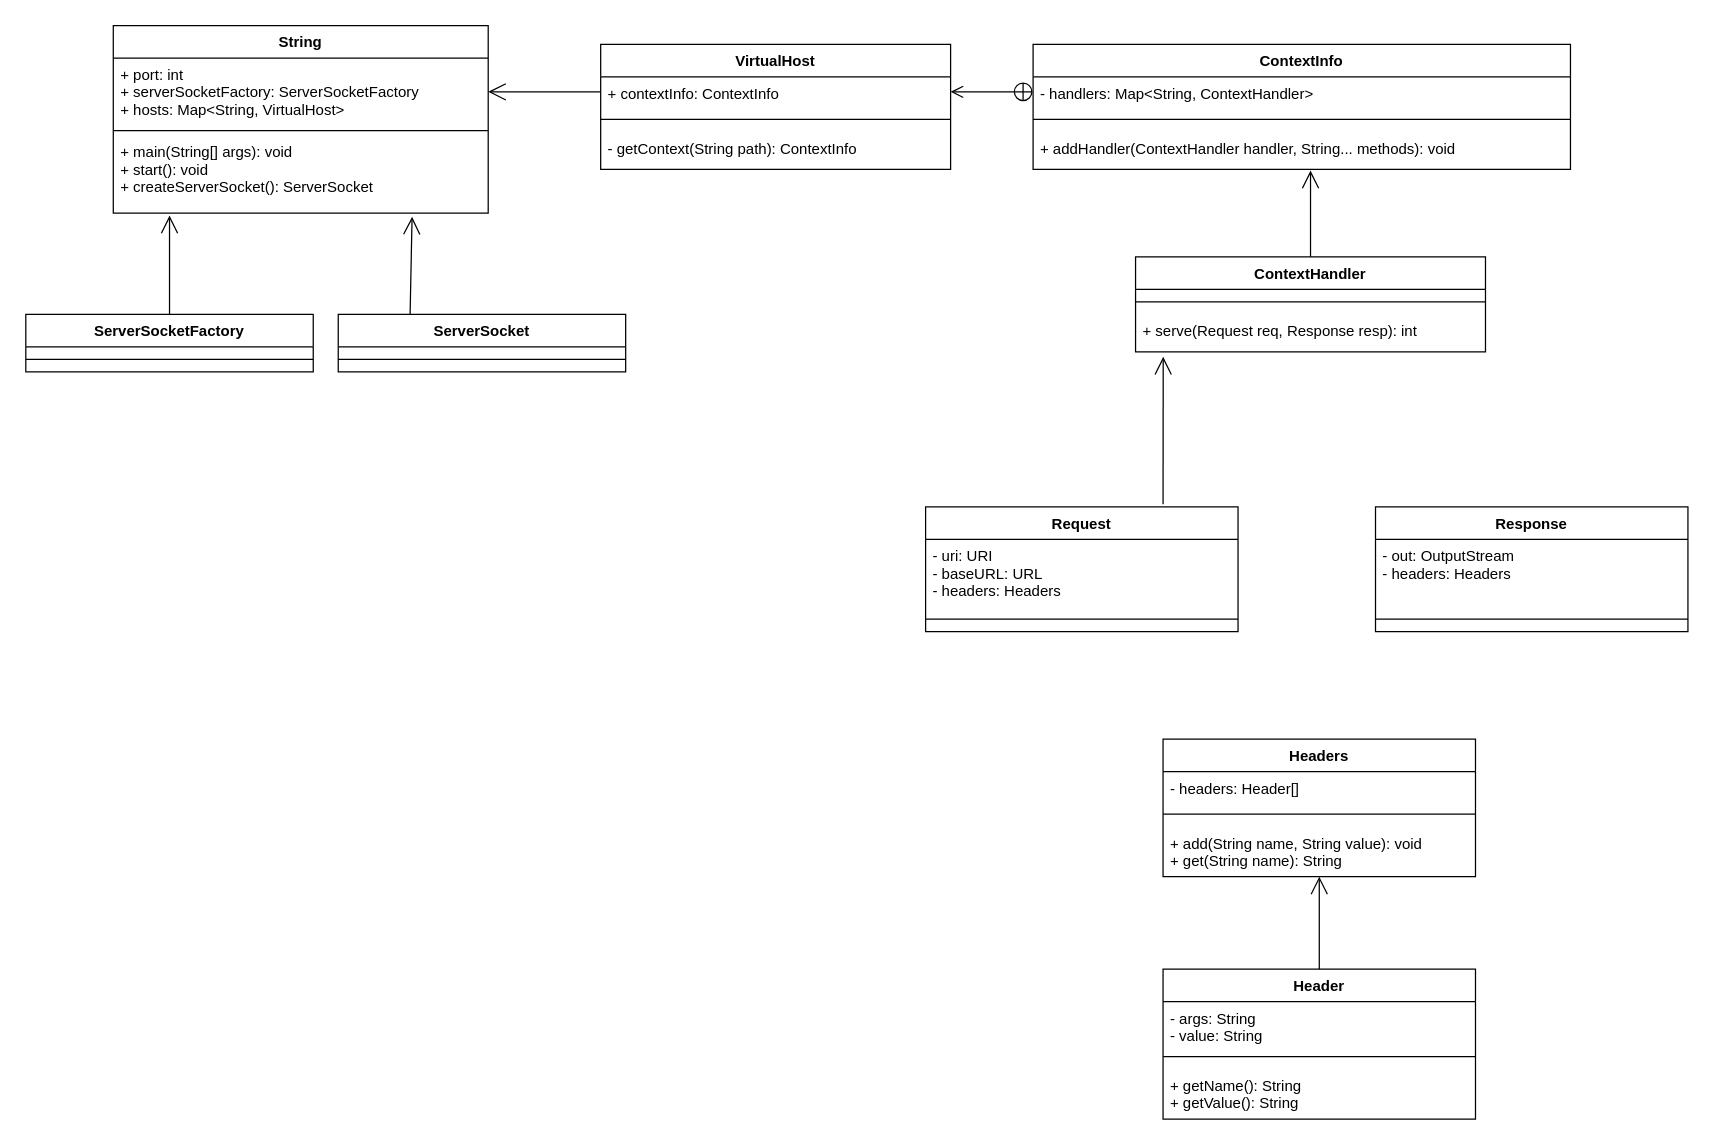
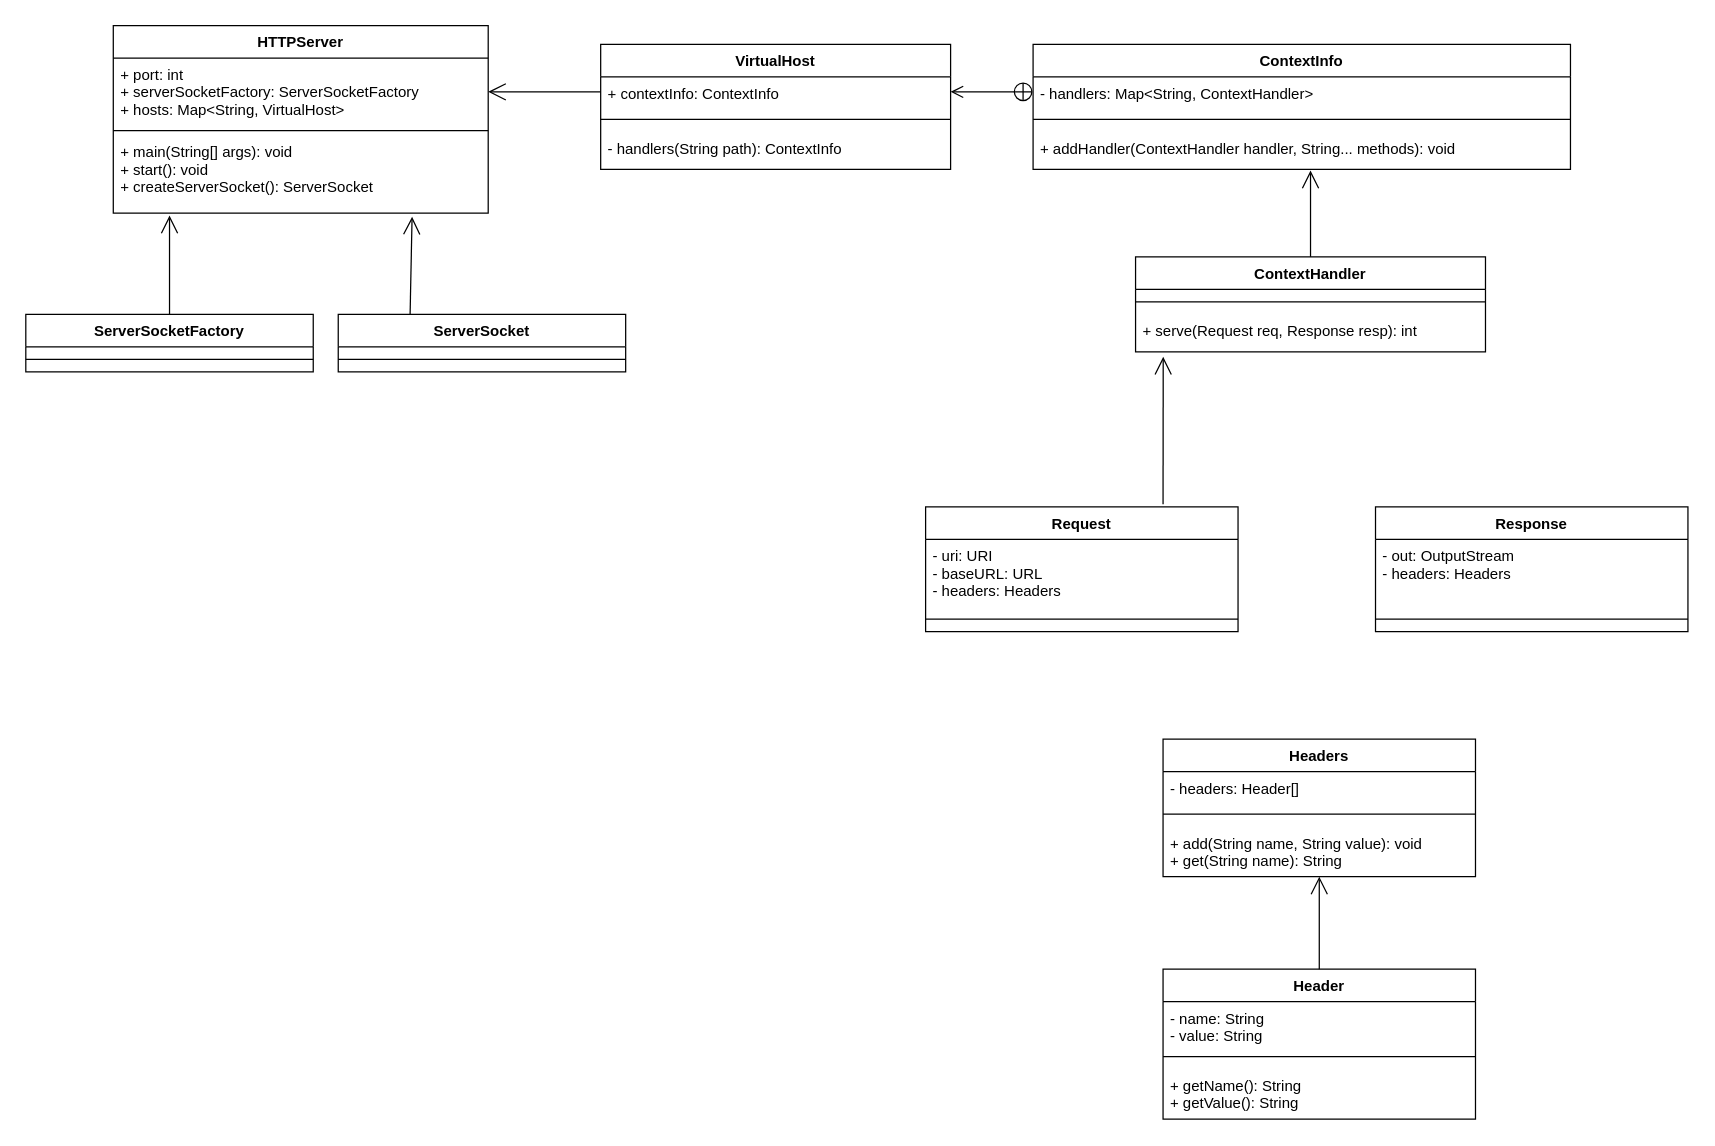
node "String": label "String" -> "HTTPServer"
node "- getContext(String path): ContextInfo": label "- getContext(String path): ContextInfo" -> "- handlers(String path): ContextInfo"
node "- args: String - value: String": label "- args: String - value: String" -> "- name: String - value: String"
